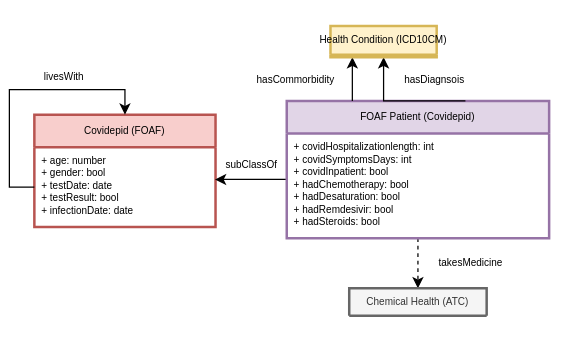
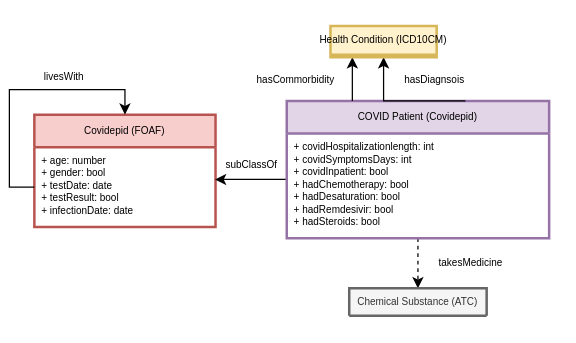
node "FOAF Patient (Covidepid)": label "FOAF Patient (Covidepid)" -> "COVID Patient (Covidepid)"
node "Chemical Health (ATC)": label "Chemical Health (ATC)" -> "Chemical Substance (ATC)"
